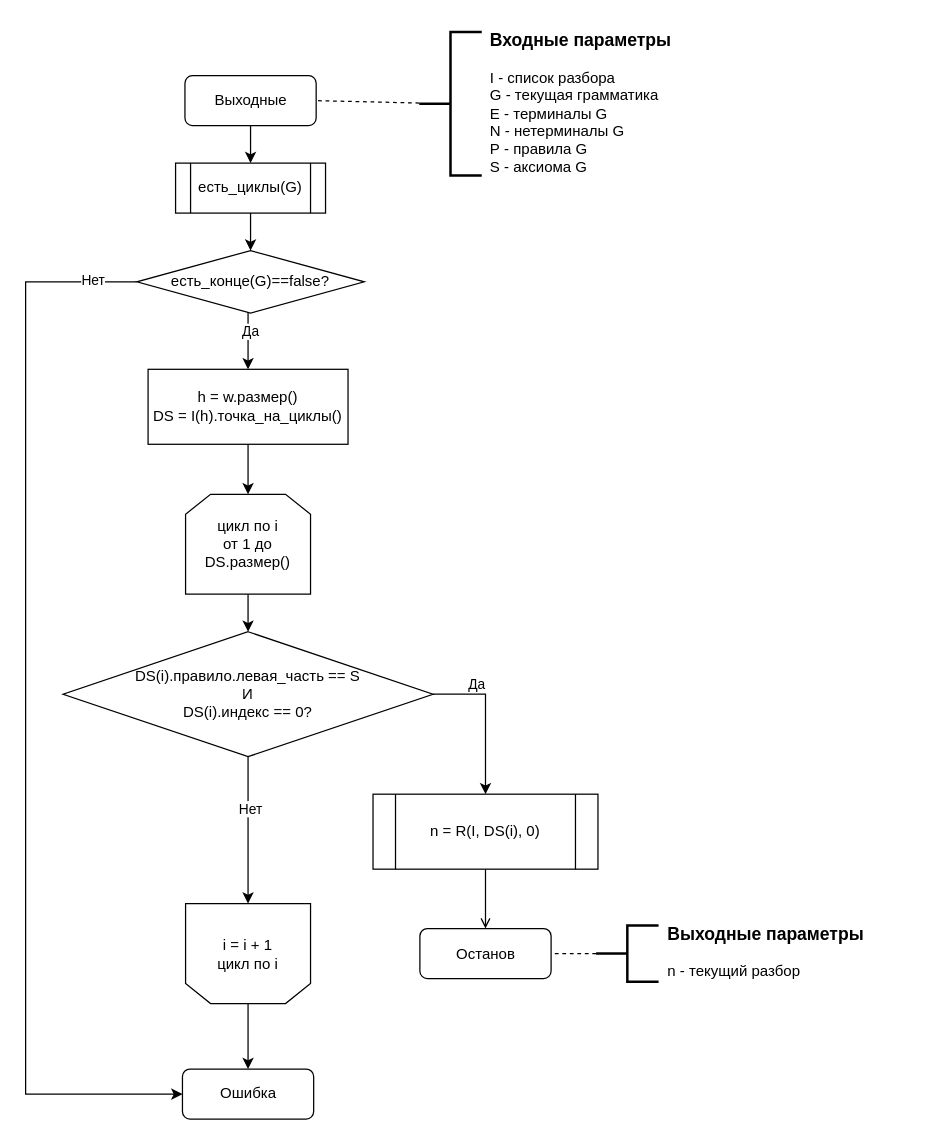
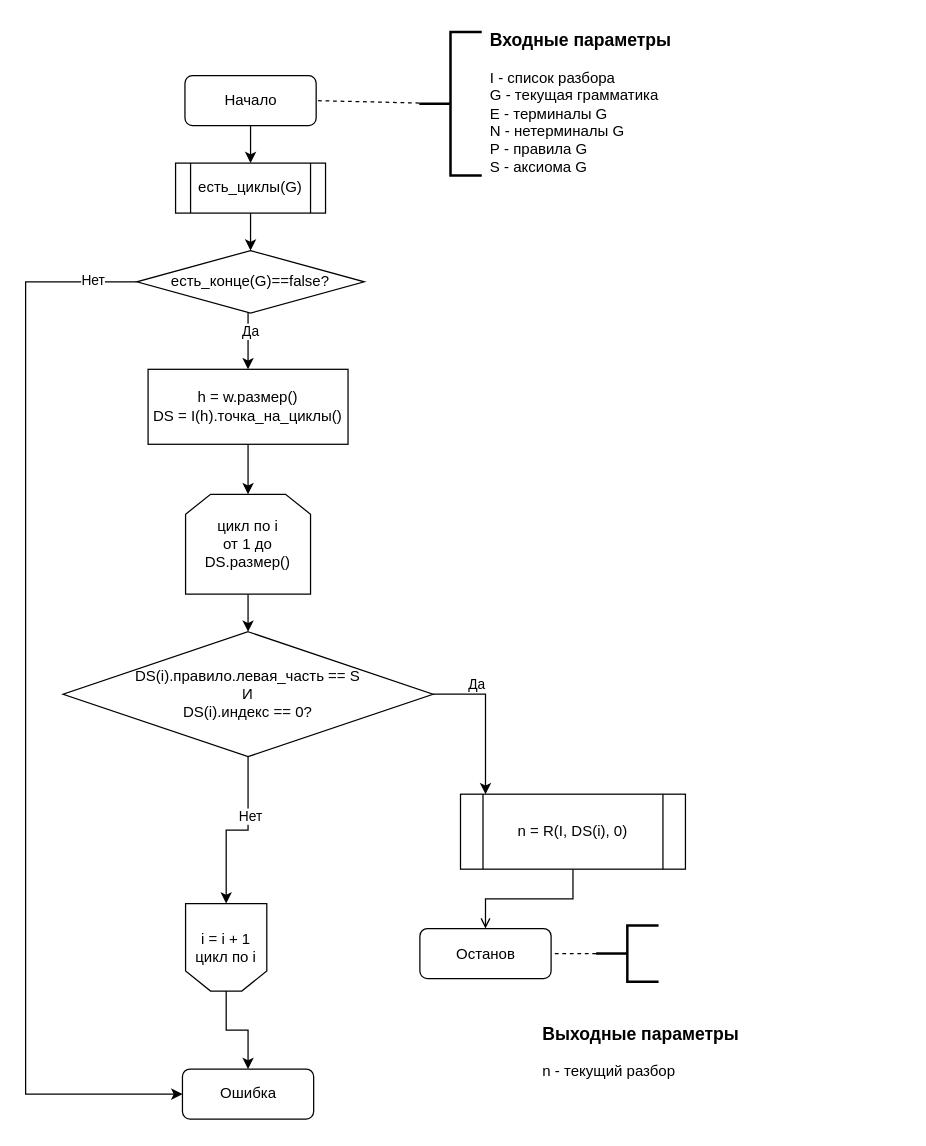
node "Выходные": label "Выходные" -> "Начало"
node "n = R(I, DS(i), 0)": moved (486, 832) -> (573, 832)
node "i = i + 1 цикл по i": size 125x100 -> 81x88
node "Выходные параметрыn - текущий разбор": moved (780, 957) -> (655, 1057)
